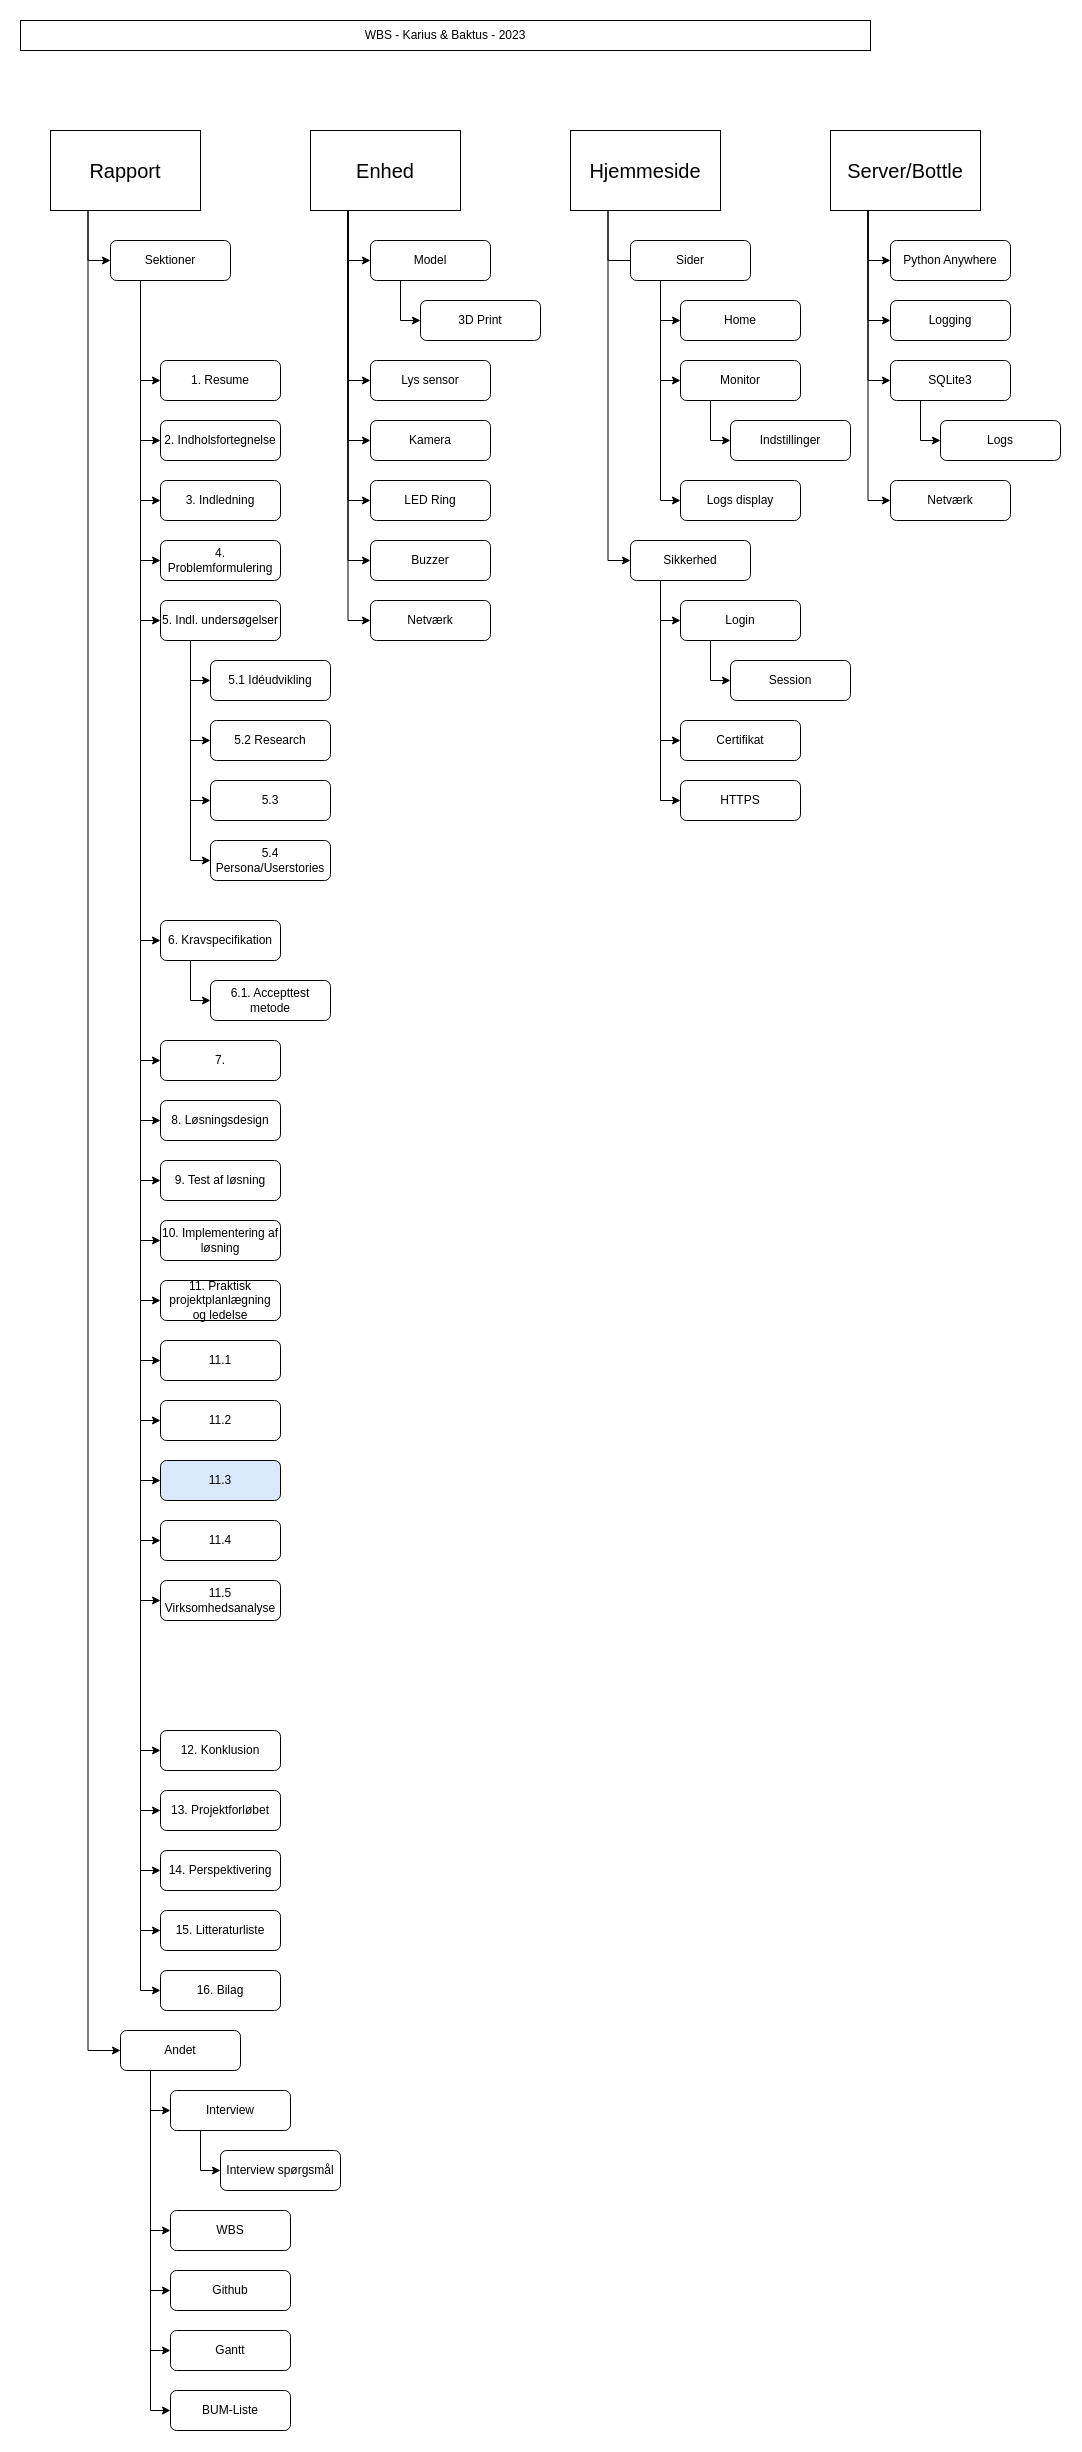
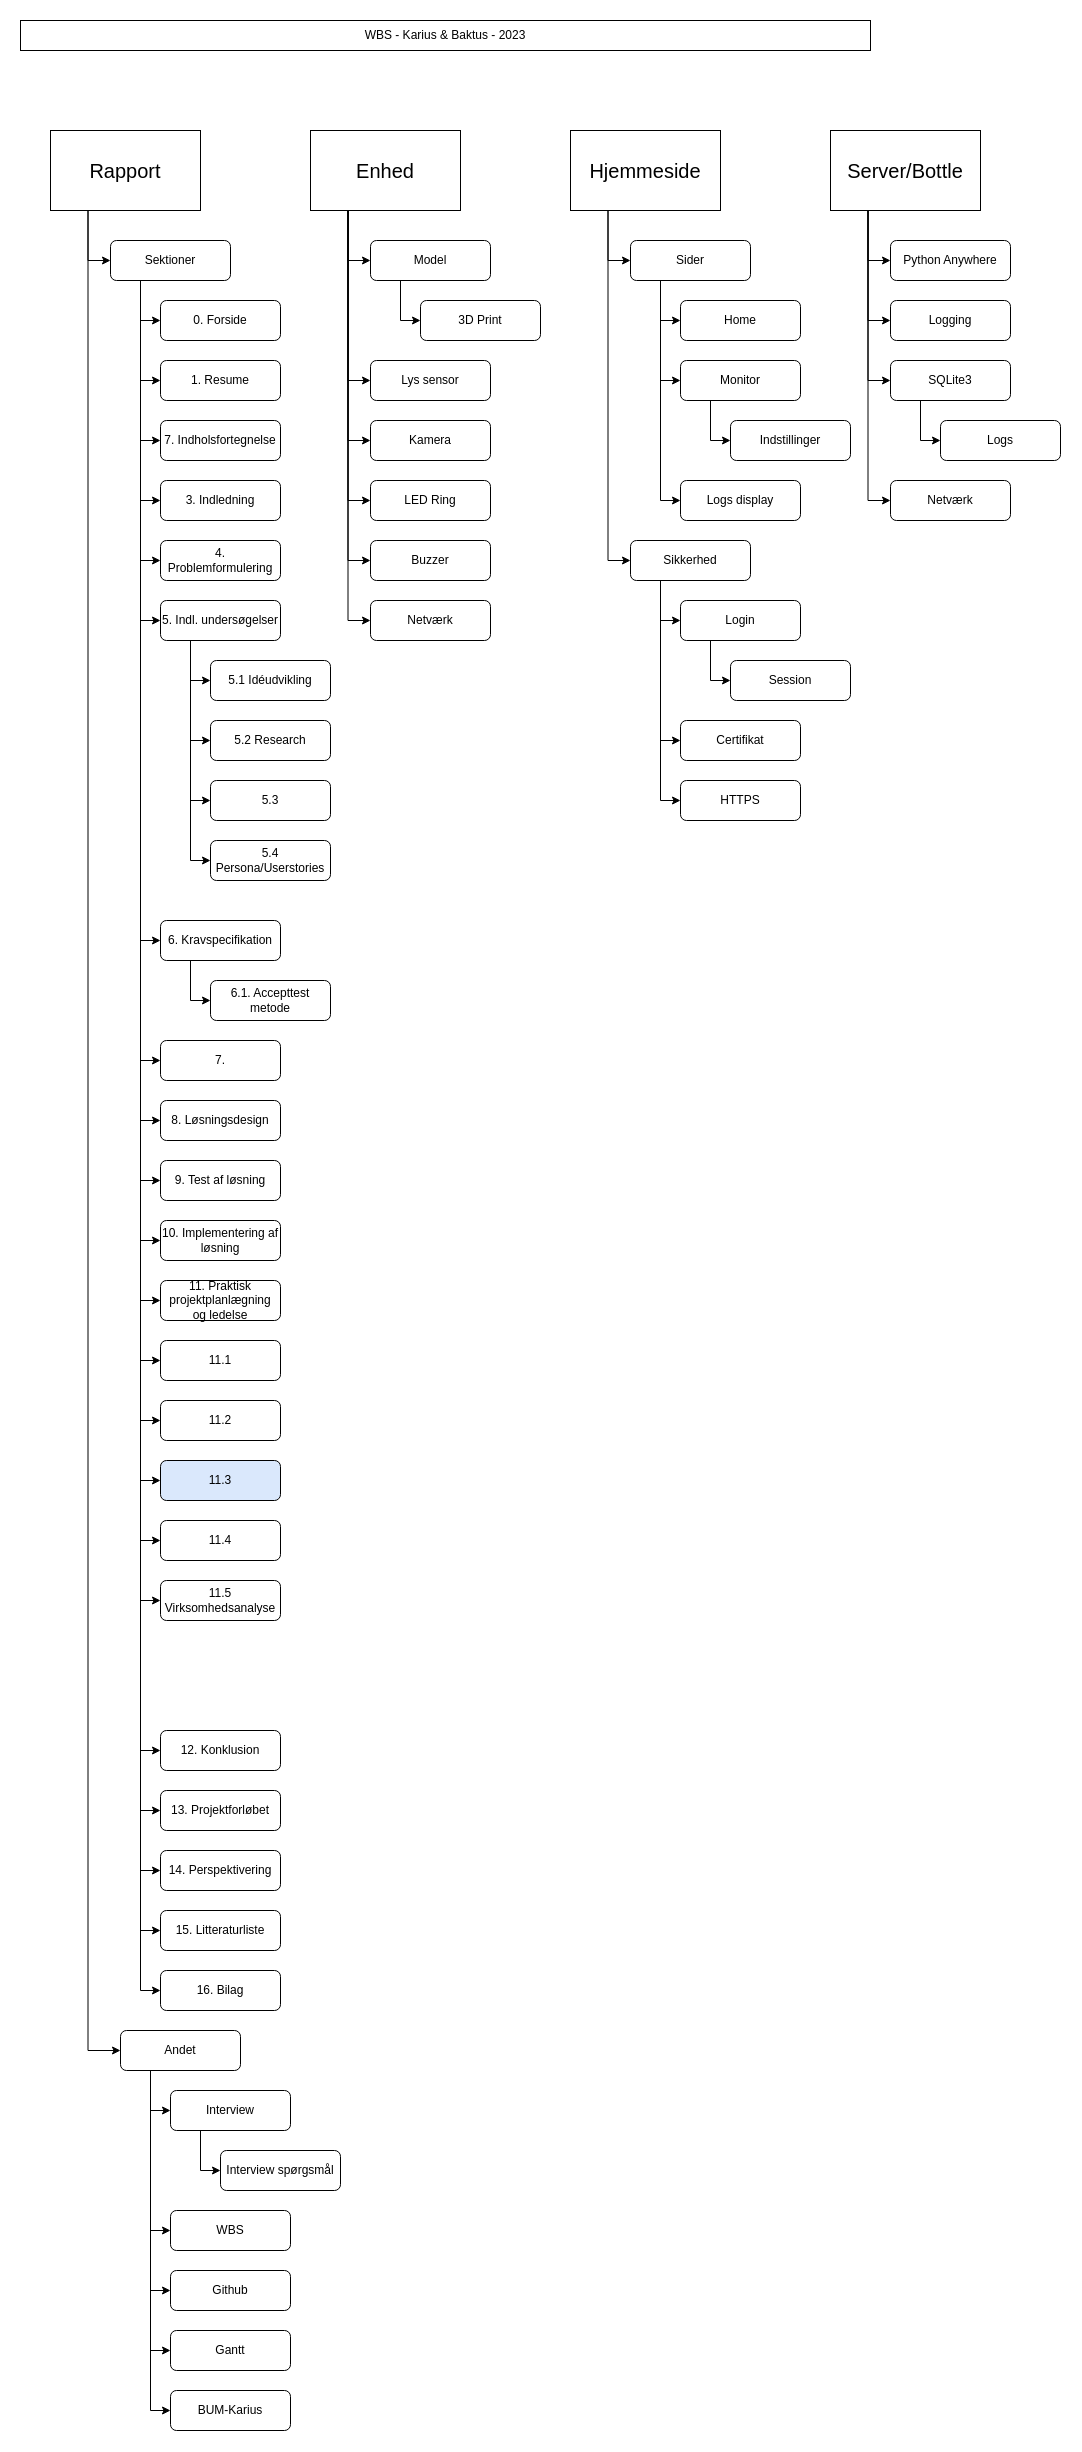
edge "Hjemmeside" -- "Sider": arrowhead none -> classic
edge "Sektioner" -> "0. Forside": added
node "0. Forside": added
node "2. Indholsfortegnelse": label "2. Indholsfortegnelse" -> "7. Indholsfortegnelse"
node "BUM-Liste": label "BUM-Liste" -> "BUM-Karius"
